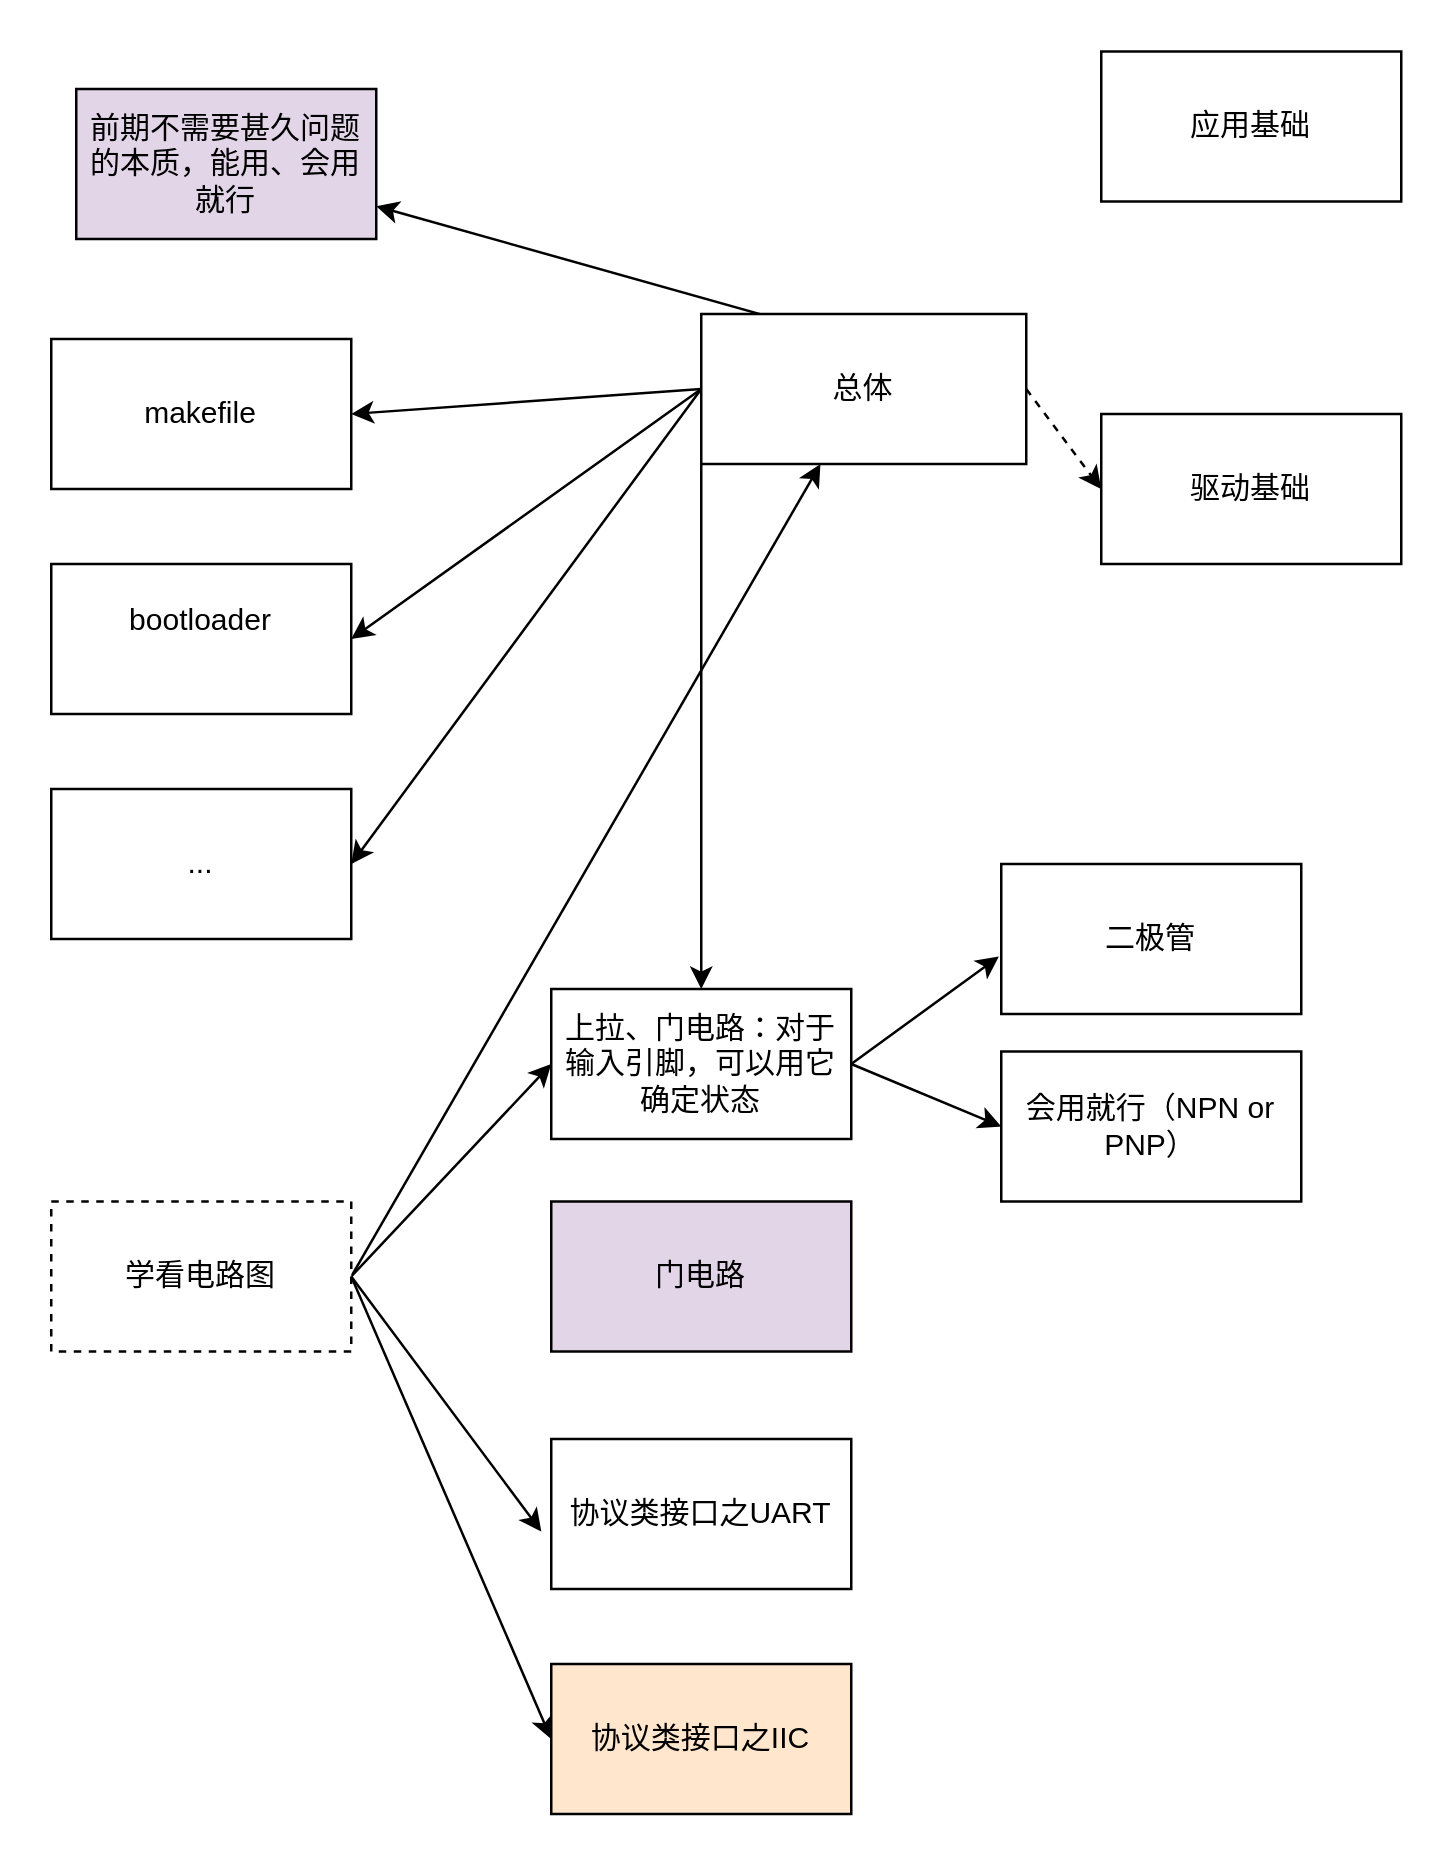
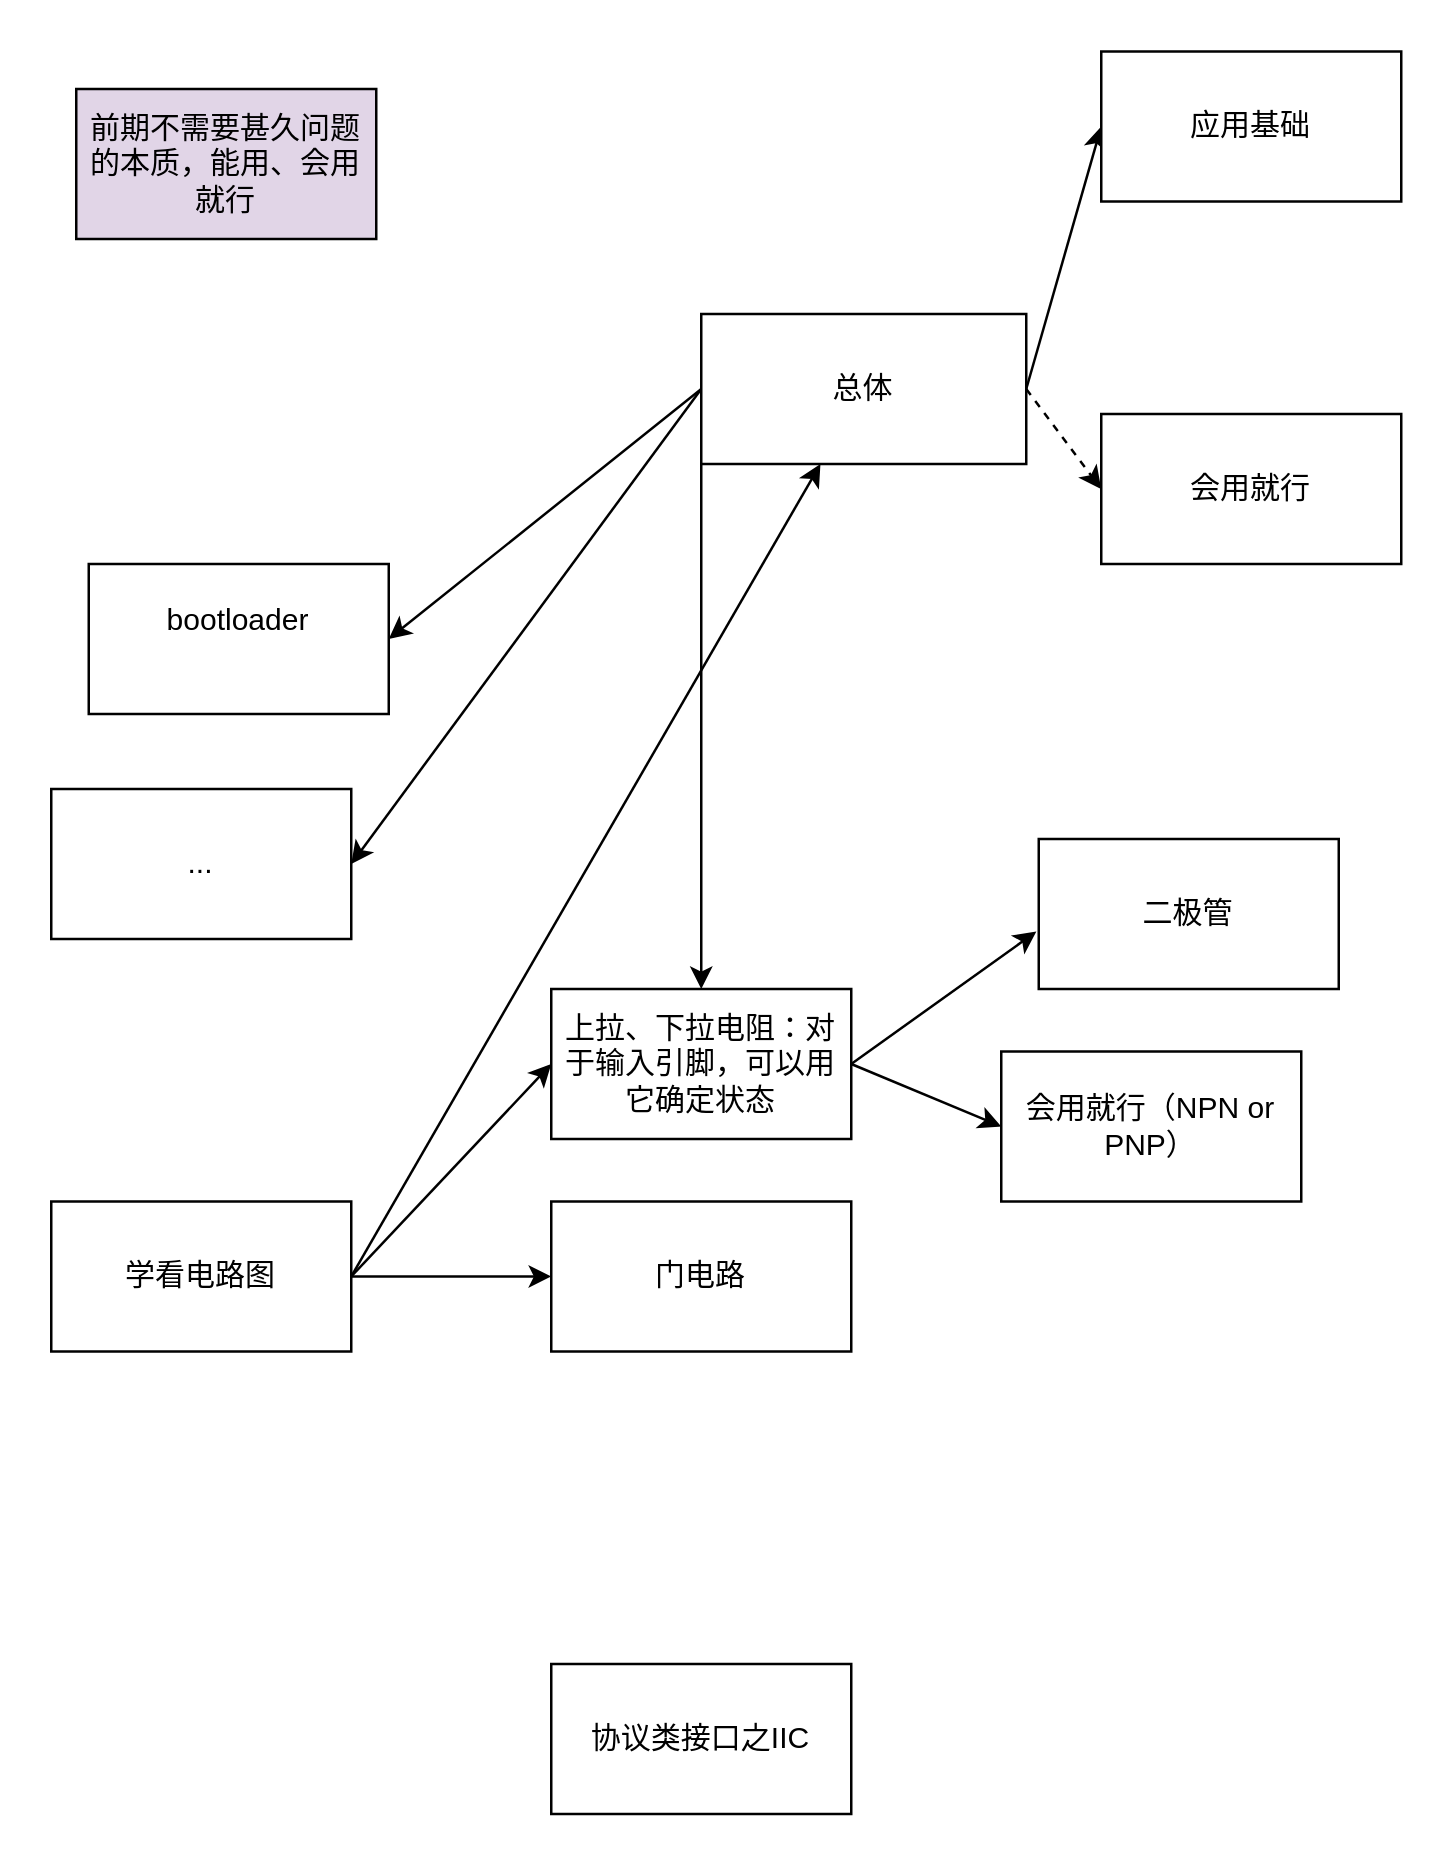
edge "总体" -> "前期不需要甚久问题的本质，能用、会用就行": now "总体" -> "应用基础"
edge "总体" -> "makefile": removed
node "makefile": removed
node "驱动基础": label "驱动基础" -> "会用就行"
node "bootloader": moved (201, 639) -> (239, 639)
node "二极管": moved (1151, 939) -> (1189, 914)
node "上拉、门电路：对于输入引脚，可以用它确定状态": label "上拉、门电路：对于输入引脚，可以用它确定状态" -> "上拉、下拉电阻：对于输入引脚，可以用它确定状态"
node "学看电路图": style dashed -> solid
node "门电路": fillcolor #e1d5e7 -> #ffffff
edge "学看电路图" -> "协议类接口之UART": removed
edge "学看电路图" -> "协议类接口之IIC": now "学看电路图" -> "门电路"
node "协议类接口之UART": removed
node "协议类接口之IIC": fillcolor #ffe6cc -> #ffffff
